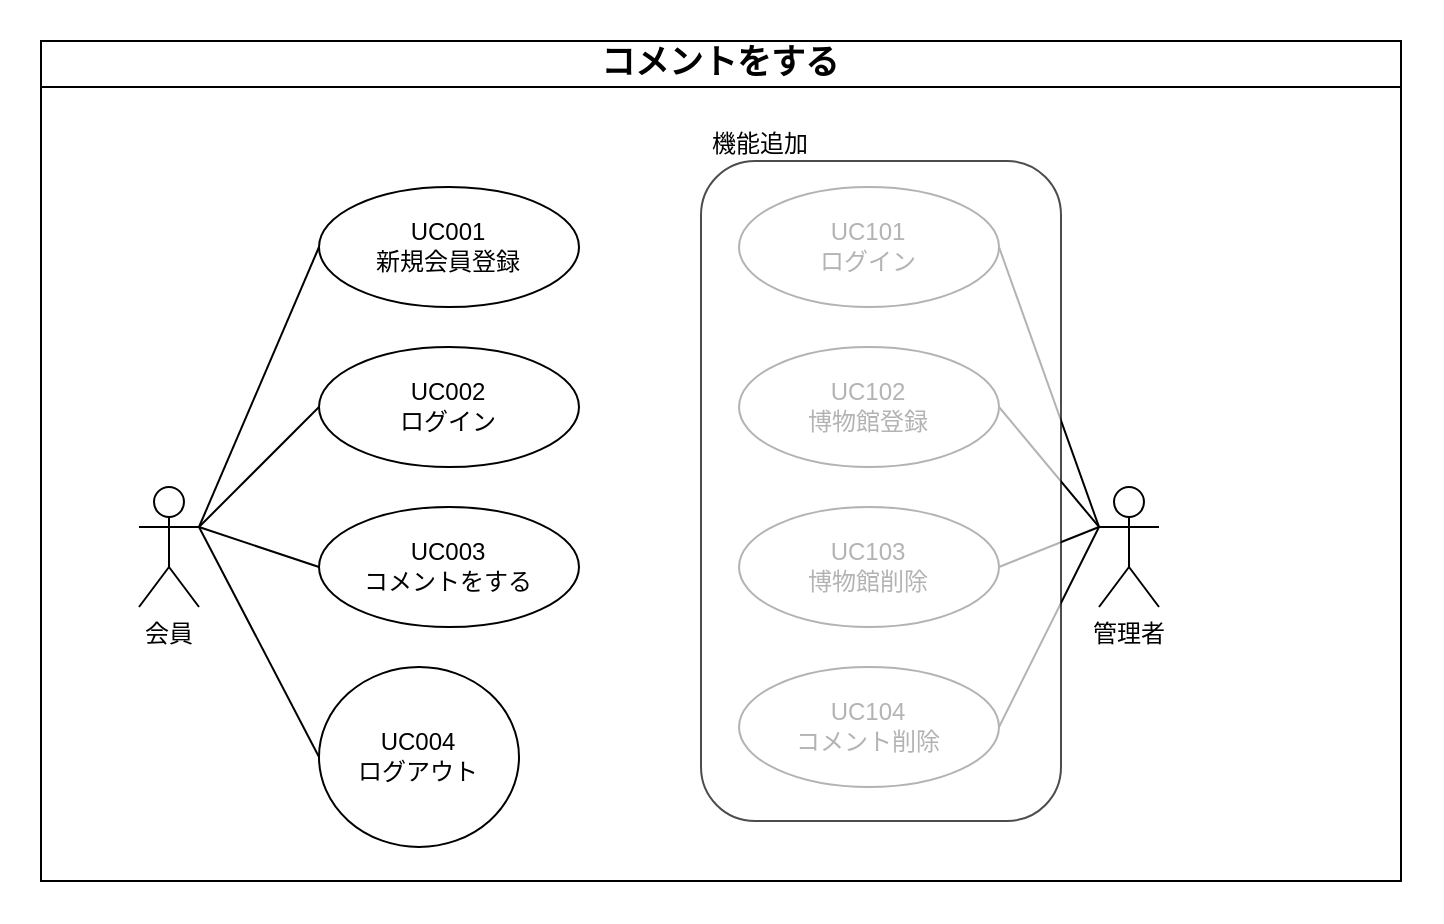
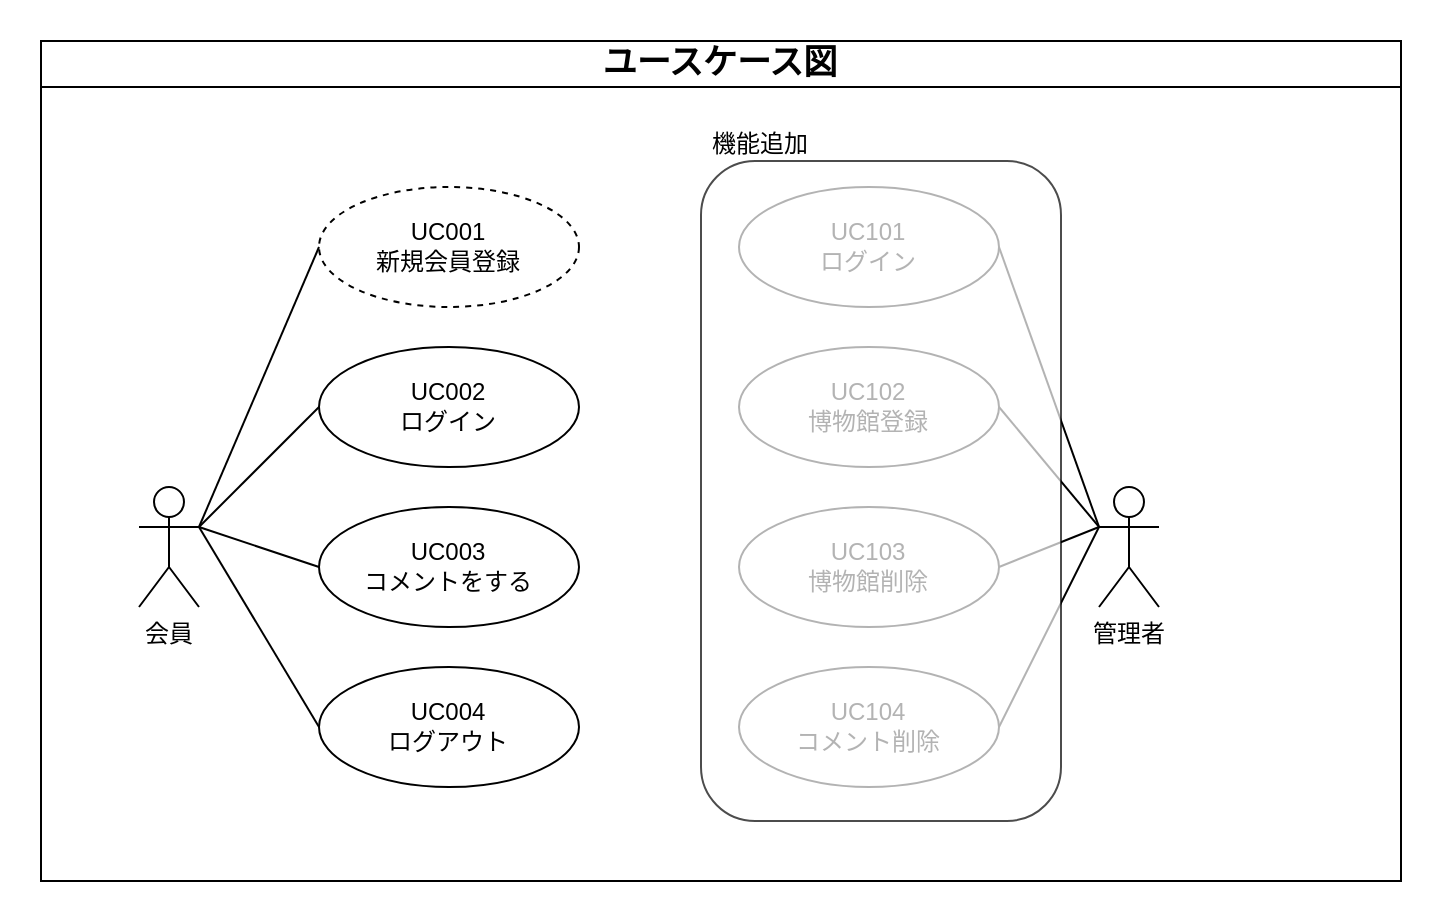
node "コメントをする": label "コメントをする" -> "ユースケース図"
node "UC001 新規会員登録": style solid -> dashed
node "UC004 ログアウト": size 200x180 -> 260x120
